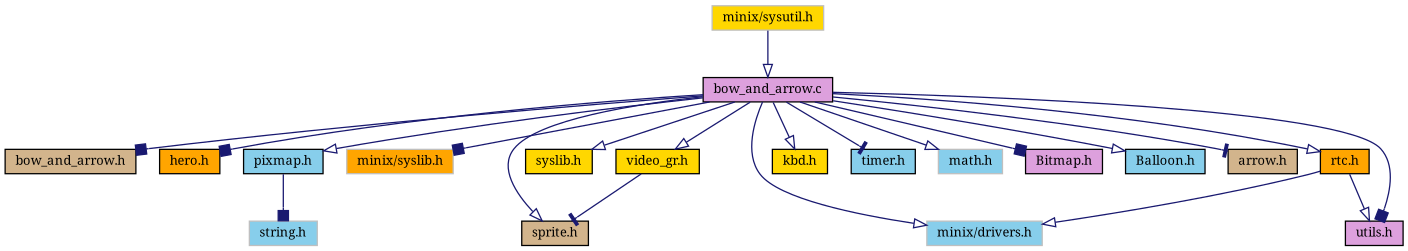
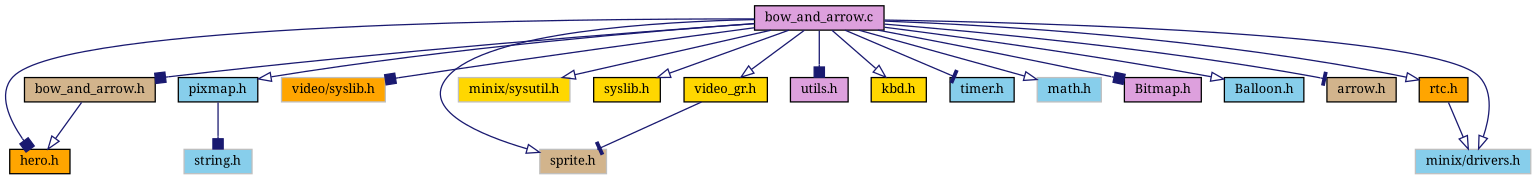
edge "minix/sysutil.h" -> "bow_and_arrow.c": reversed
edge "bow_and_arrow.h" -> "hero.h": added
node "minix/syslib.h": label "minix/syslib.h" -> "video/syslib.h"
edge "rtc.h" -> "utils.h": removed
node "sprite.h": color black -> grey75
